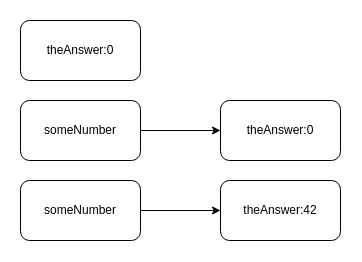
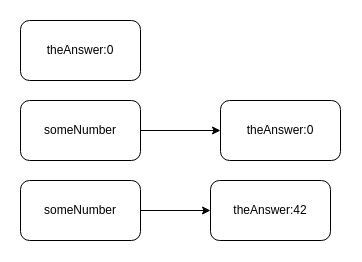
node "theAnswer:42": moved (281, 211) -> (271, 211)
